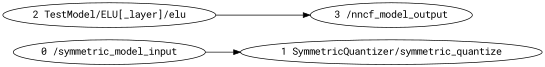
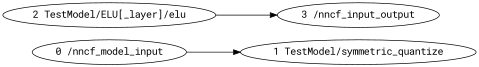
node "3 /nncf_model_output": label "3 /nncf_model_output" -> "3 /nncf_input_output"
node "0 /symmetric_model_input": label "0 /symmetric_model_input" -> "0 /nncf_model_input"
node "1 SymmetricQuantizer/symmetric_quantize": label "1 SymmetricQuantizer/symmetric_quantize" -> "1 TestModel/symmetric_quantize"
